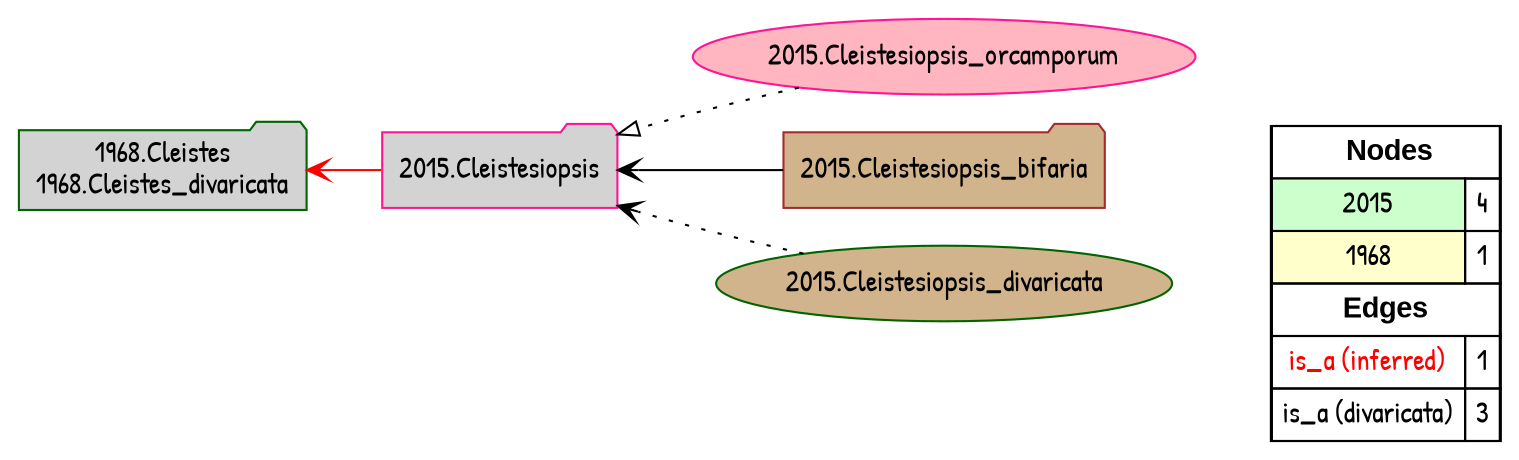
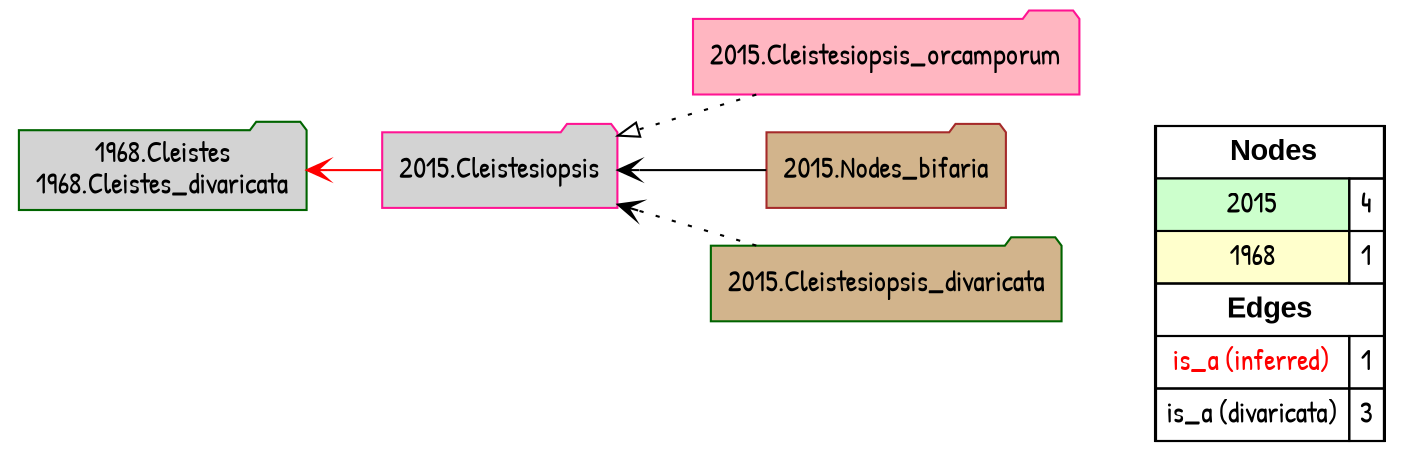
node "2015.Cleistesiopsis_orcamporum": shape ellipse -> folder
node "2015.Cleistesiopsis_bifaria": label "2015.Cleistesiopsis_bifaria" -> "2015.Nodes_bifaria"
node "2015.Cleistesiopsis_divaricata": shape ellipse -> folder
